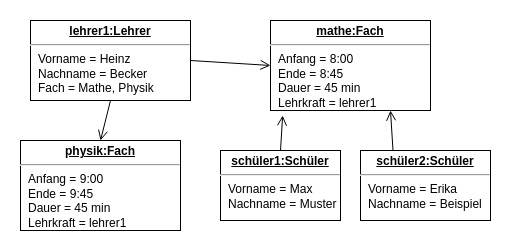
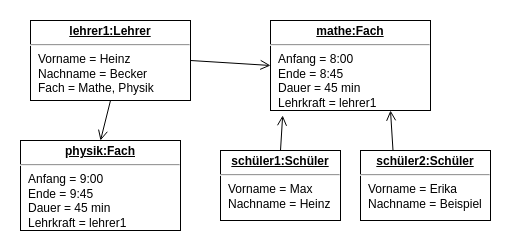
node "schüler1:Schüler Vorname = Max Nachname = Muster": label "schüler1:Schüler Vorname = Max Nachname = Muster" -> "schüler1:Schüler Vorname = Max Nachname = Heinz"
